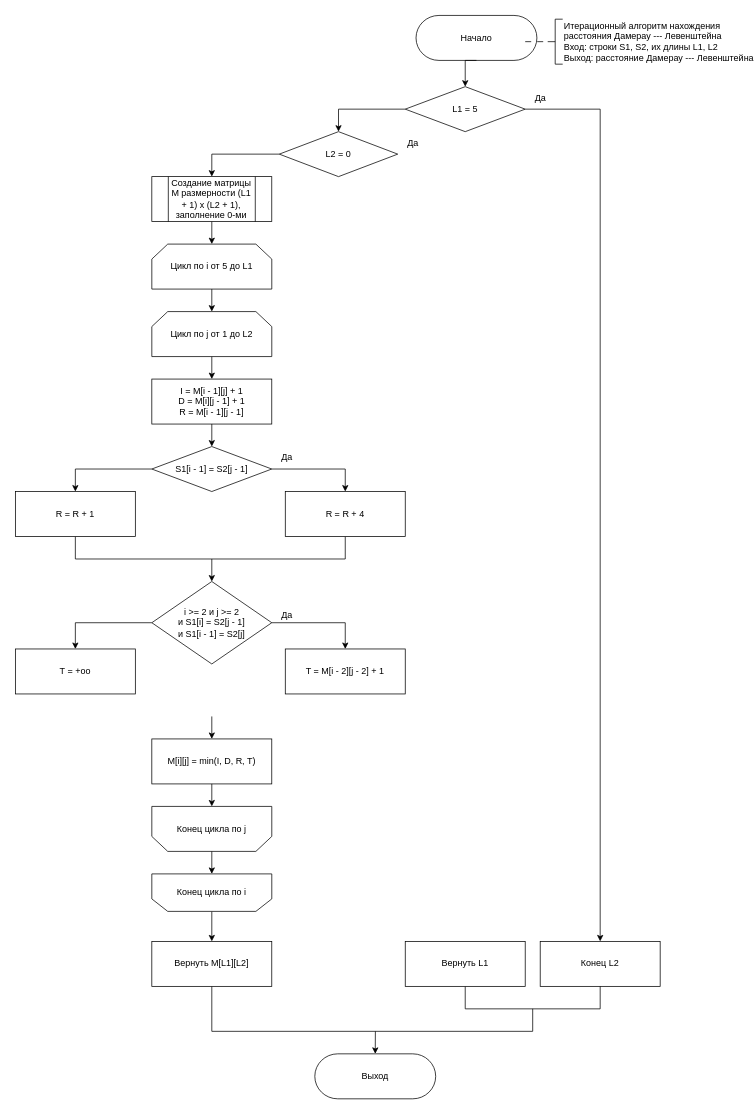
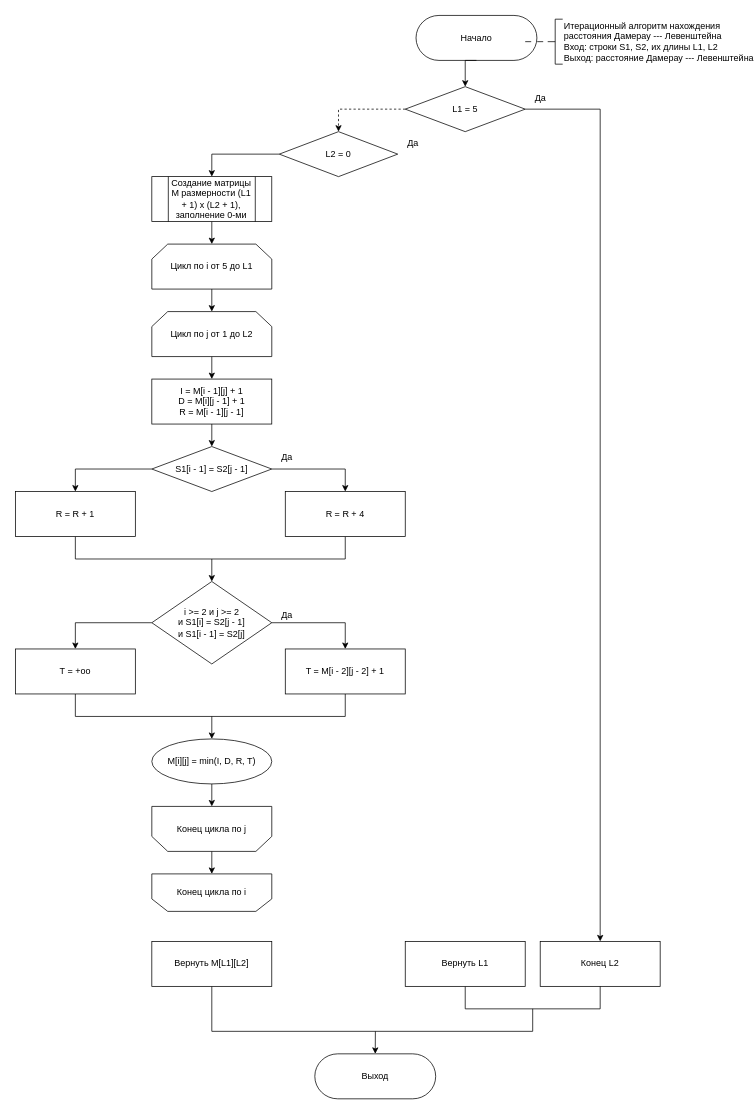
edge "L1 = 5" -> "L2 = 0": style solid -> dashed
edge "T = +oo" -- "T = M[i - 2][j - 2] + 1": added
node "M[i][j] = min(I, D, R, T)": shape rounded rectangle -> ellipse
edge "Конец цикла по i" -> "Вернуть M[L1][L2]": removed
